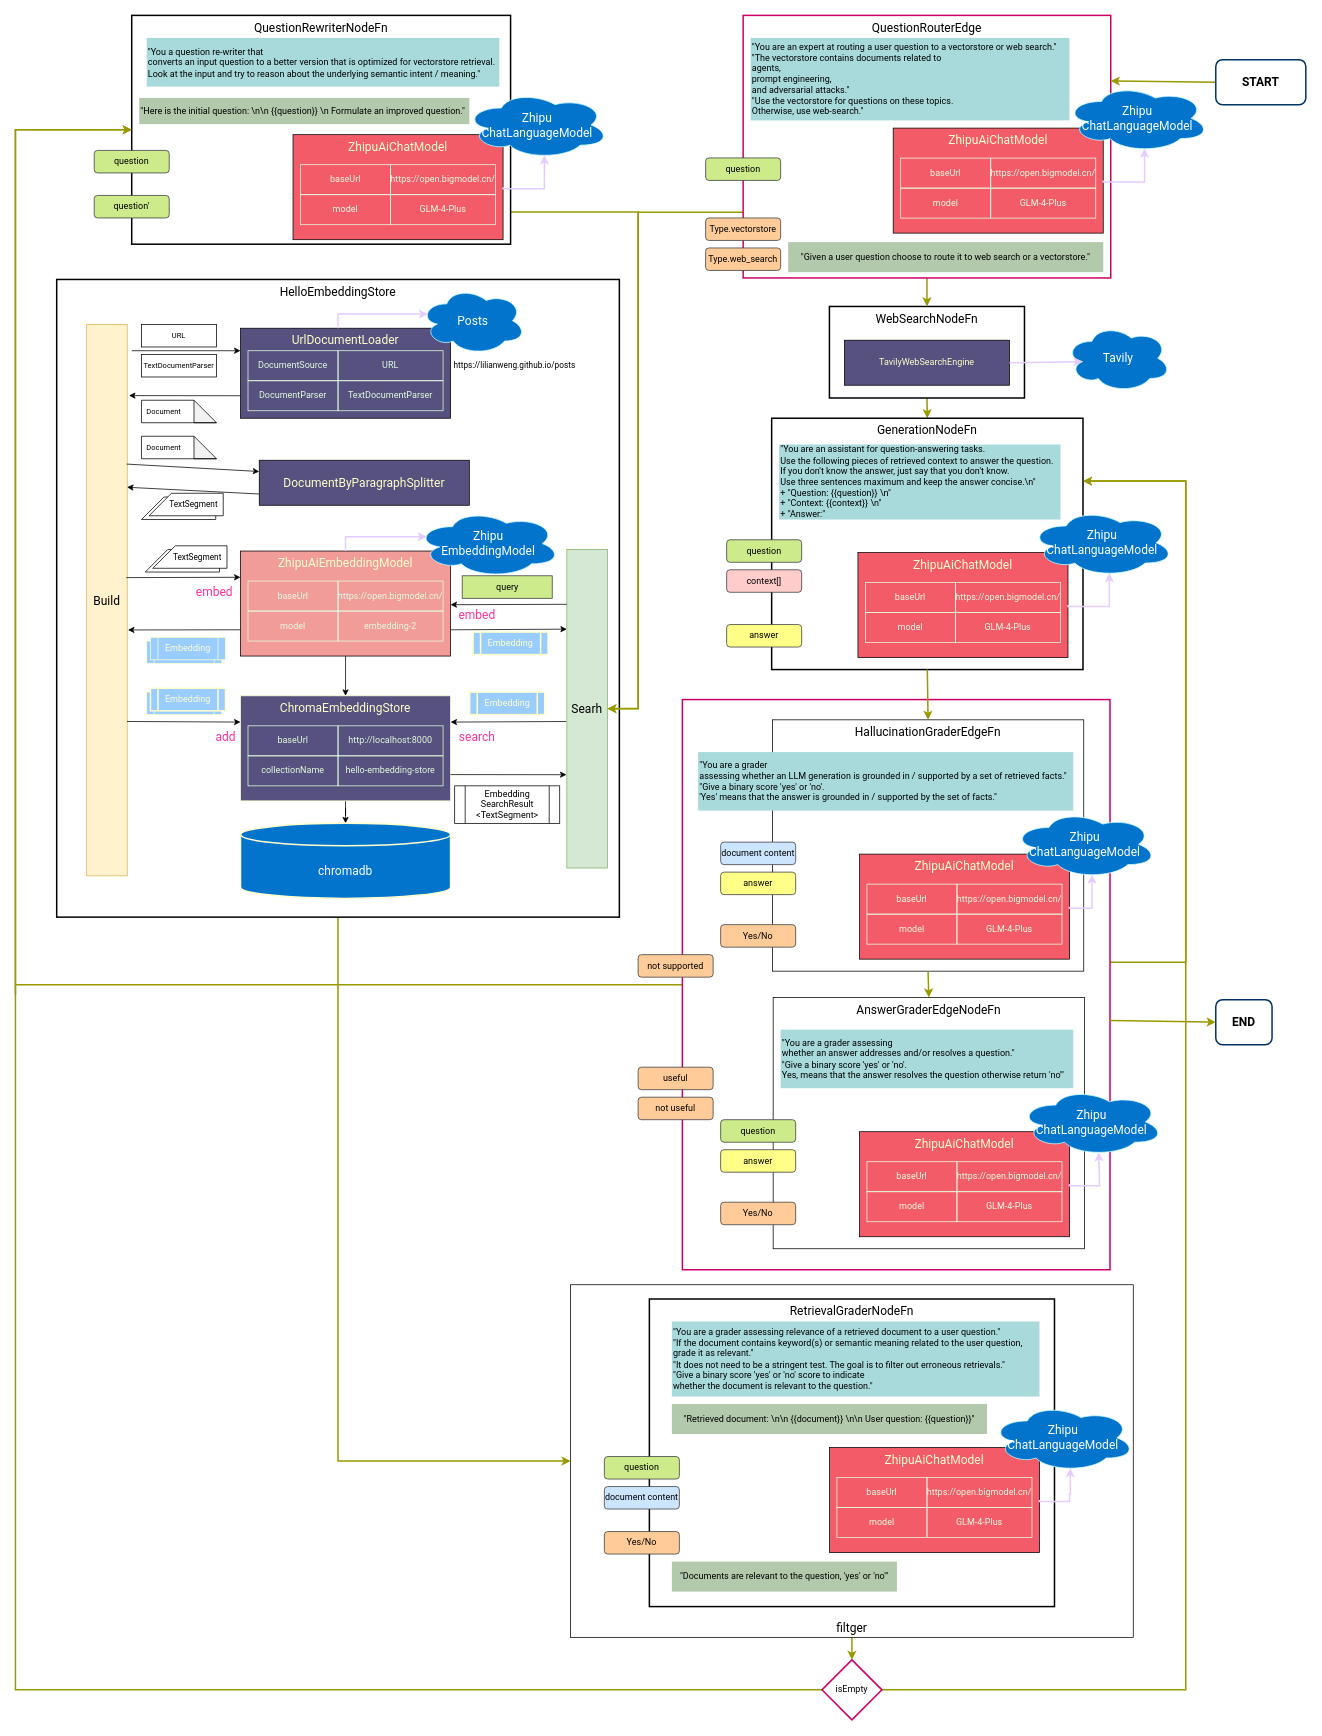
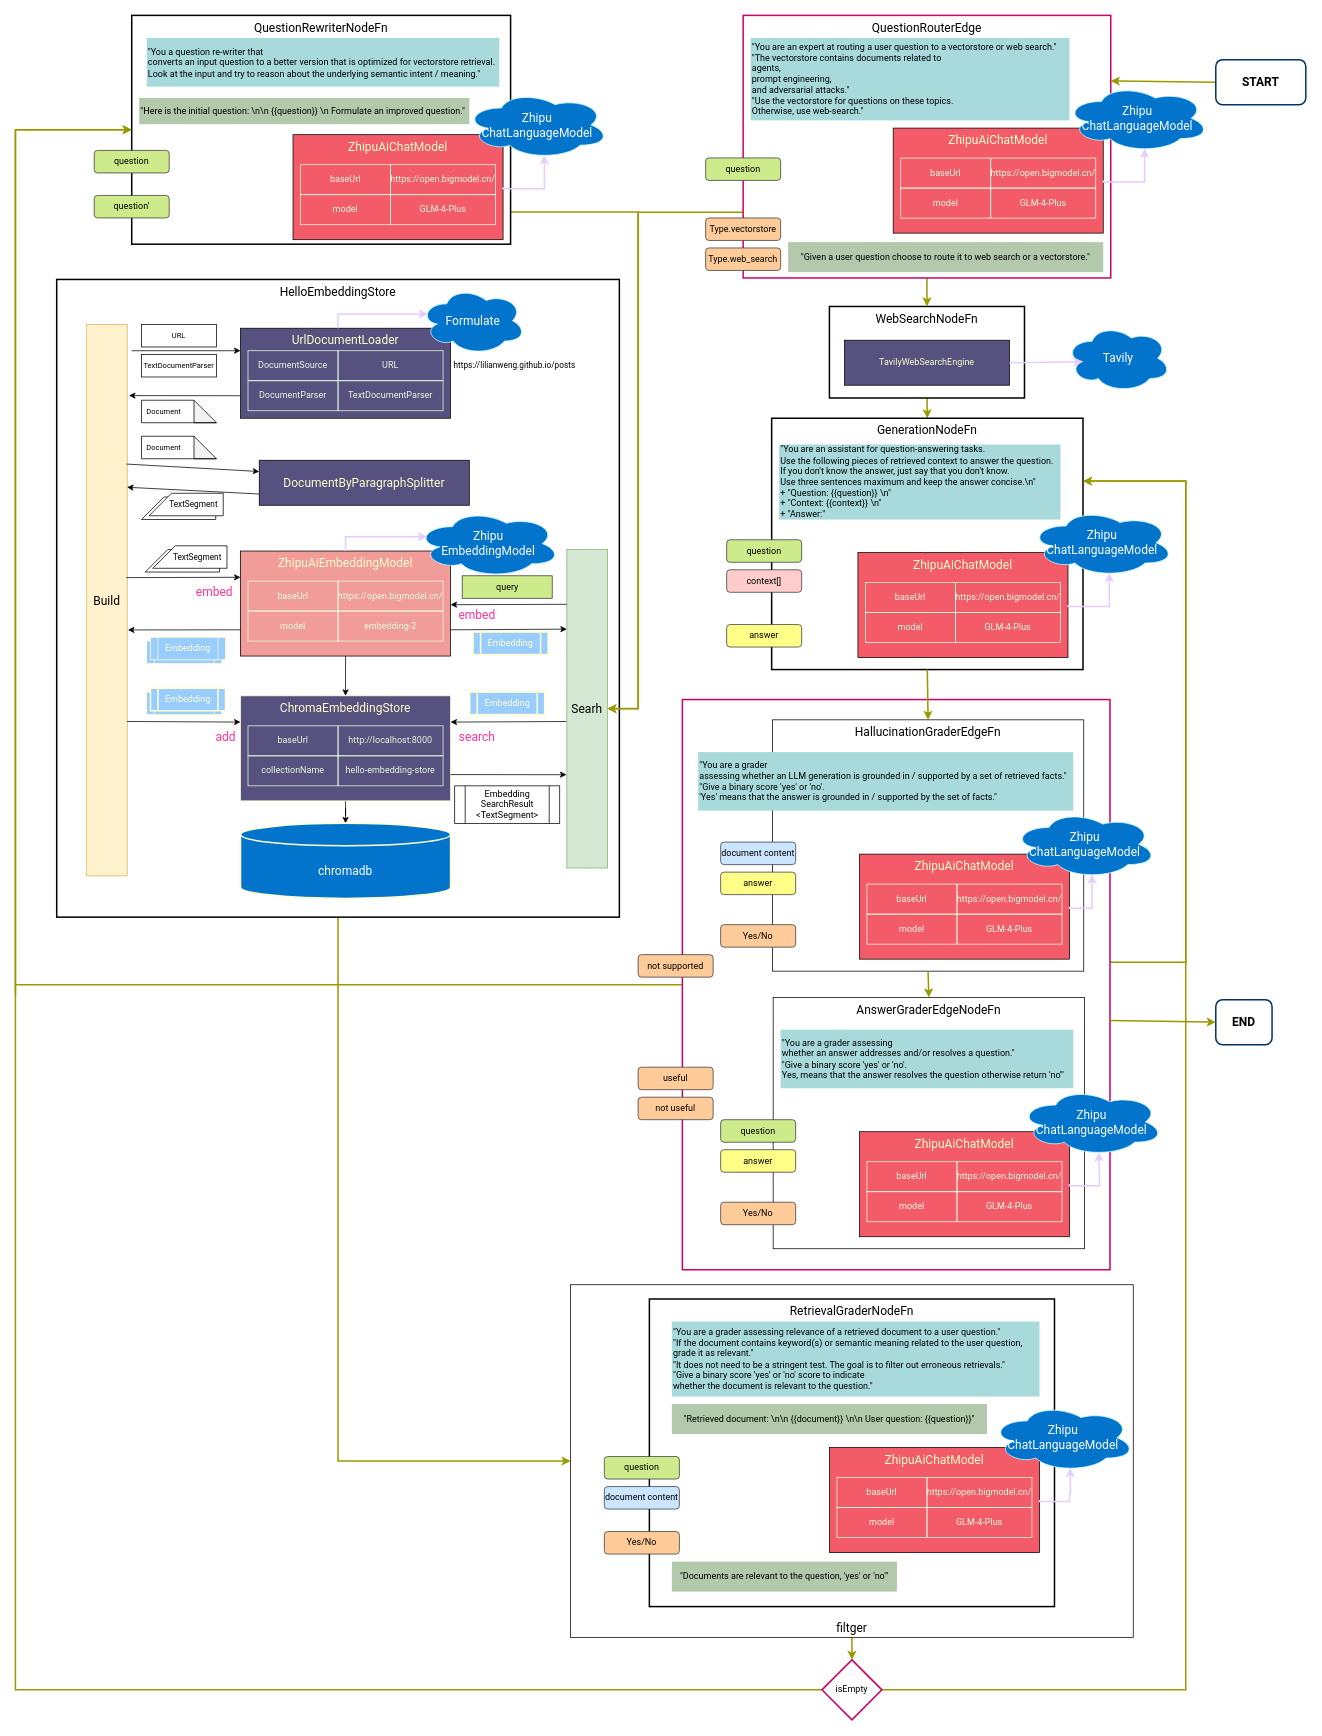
node "Posts": label "Posts" -> "Formulate"
